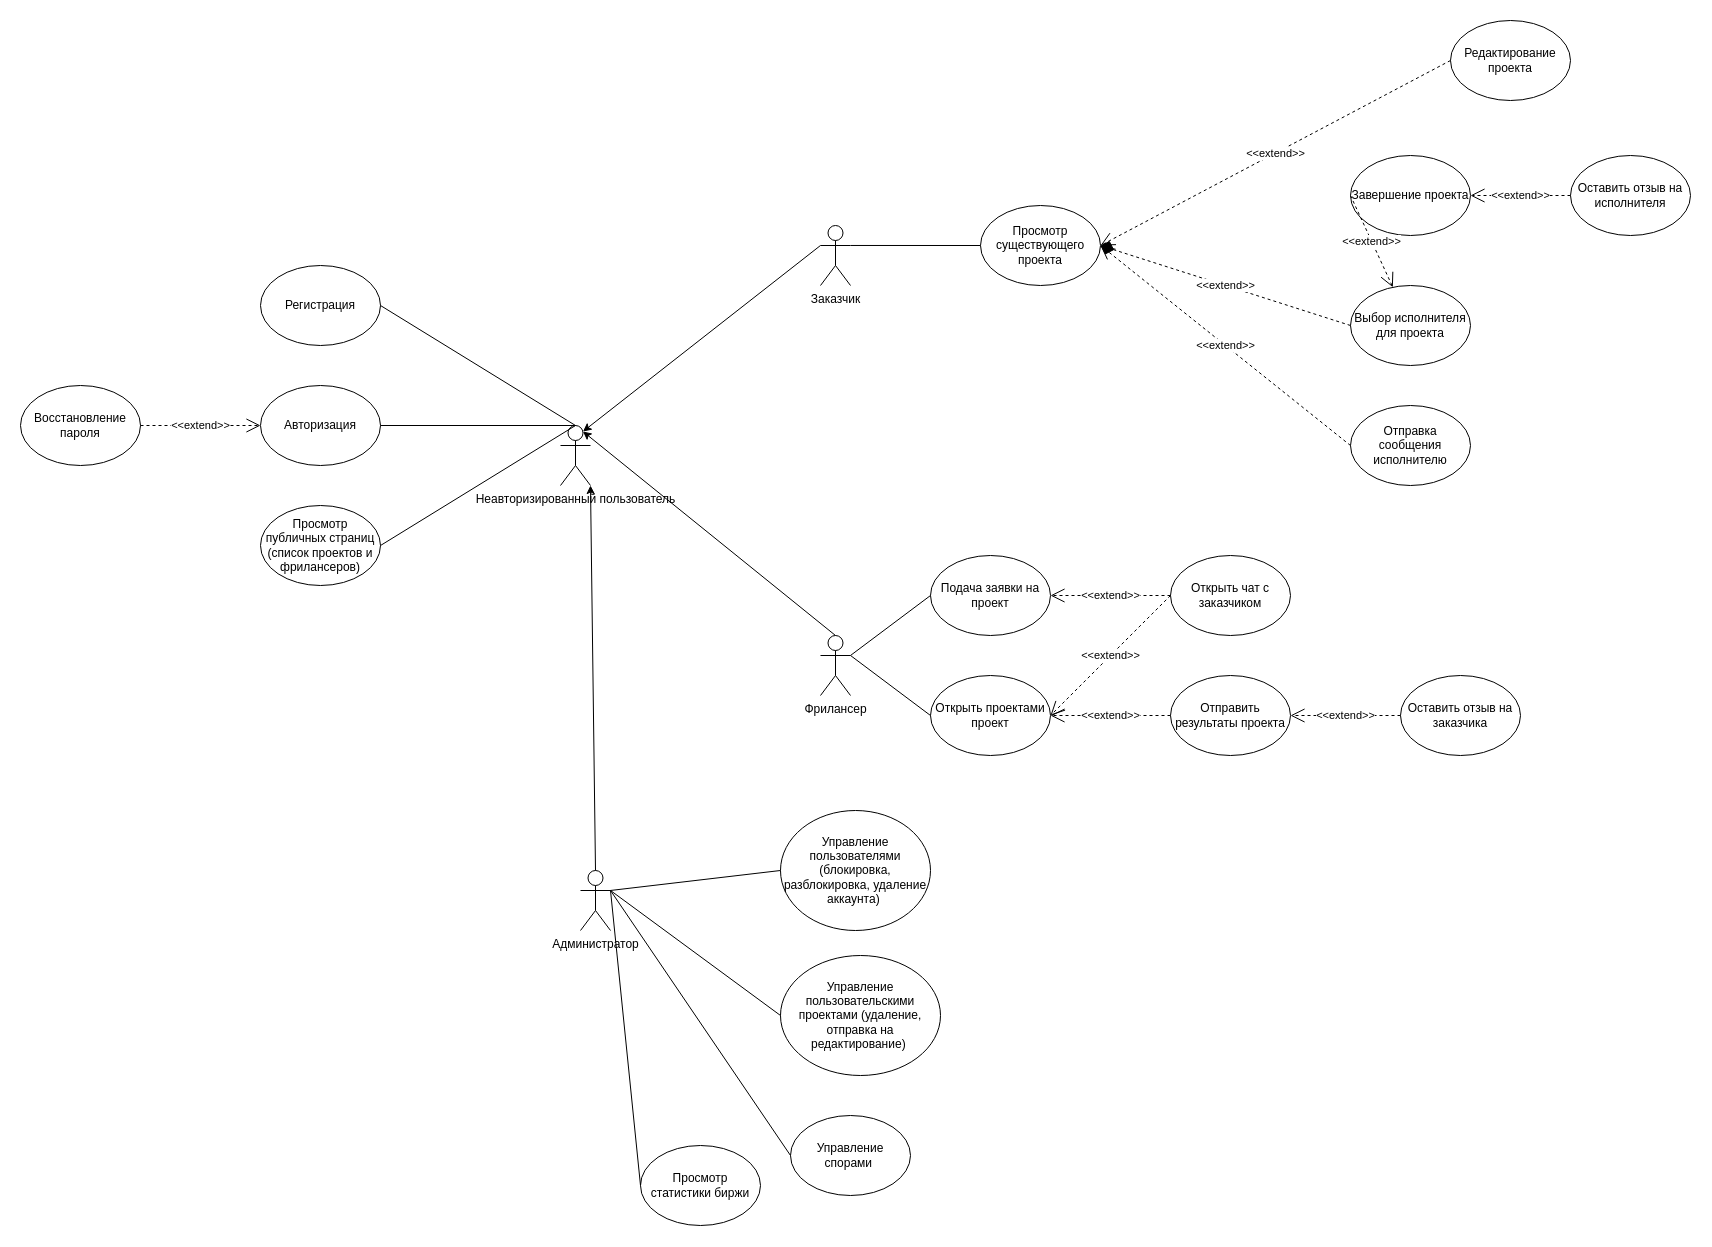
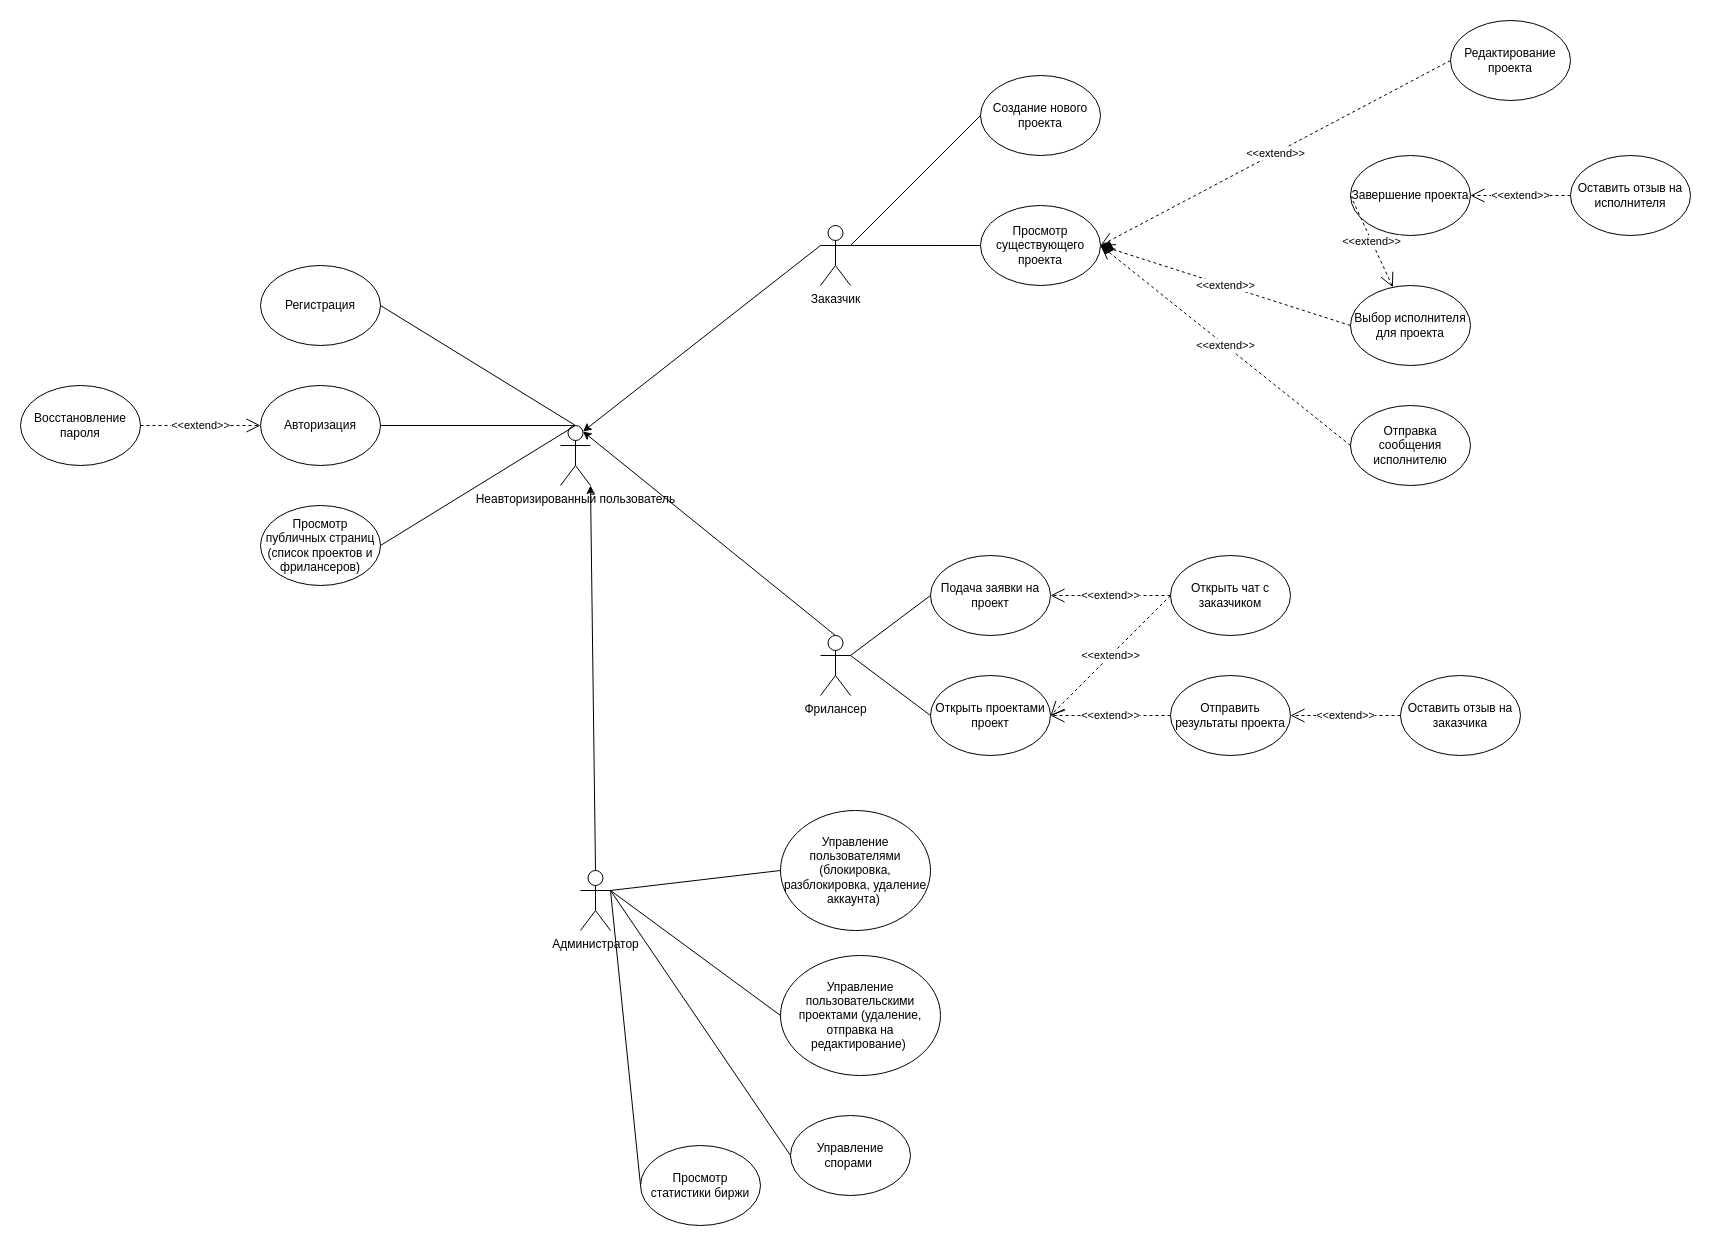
node "Создание нового проекта": added
edge "Создание нового проекта" -- "Заказчик": added
